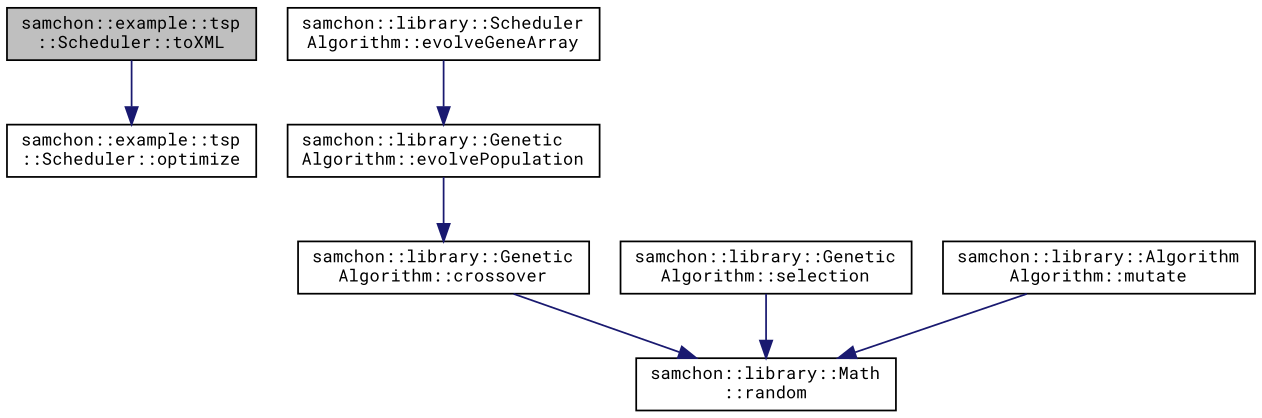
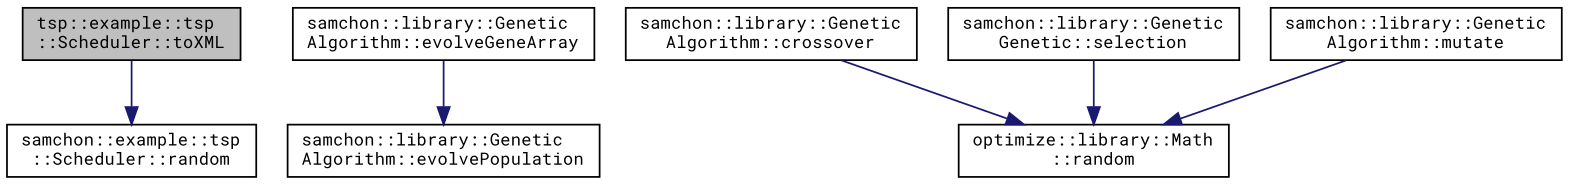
node "samchon::example::tsp ::Scheduler::toXML": label "samchon::example::tsp ::Scheduler::toXML" -> "tsp::example::tsp ::Scheduler::toXML"
node "samchon::library::Scheduler Algorithm::evolveGeneArray": label "samchon::library::Scheduler Algorithm::evolveGeneArray" -> "samchon::library::Genetic Algorithm::evolveGeneArray"
node "samchon::example::tsp ::Scheduler::optimize": label "samchon::example::tsp ::Scheduler::optimize" -> "samchon::example::tsp ::Scheduler::random"
edge "samchon::library::Genetic Algorithm::evolvePopulation" -> "samchon::library::Genetic Algorithm::crossover": removed
node "samchon::library::Genetic Algorithm::selection": label "samchon::library::Genetic Algorithm::selection" -> "samchon::library::Genetic Genetic::selection"
node "samchon::library::Algorithm Algorithm::mutate": label "samchon::library::Algorithm Algorithm::mutate" -> "samchon::library::Genetic Algorithm::mutate"
node "samchon::library::Math ::random": label "samchon::library::Math ::random" -> "optimize::library::Math ::random"
